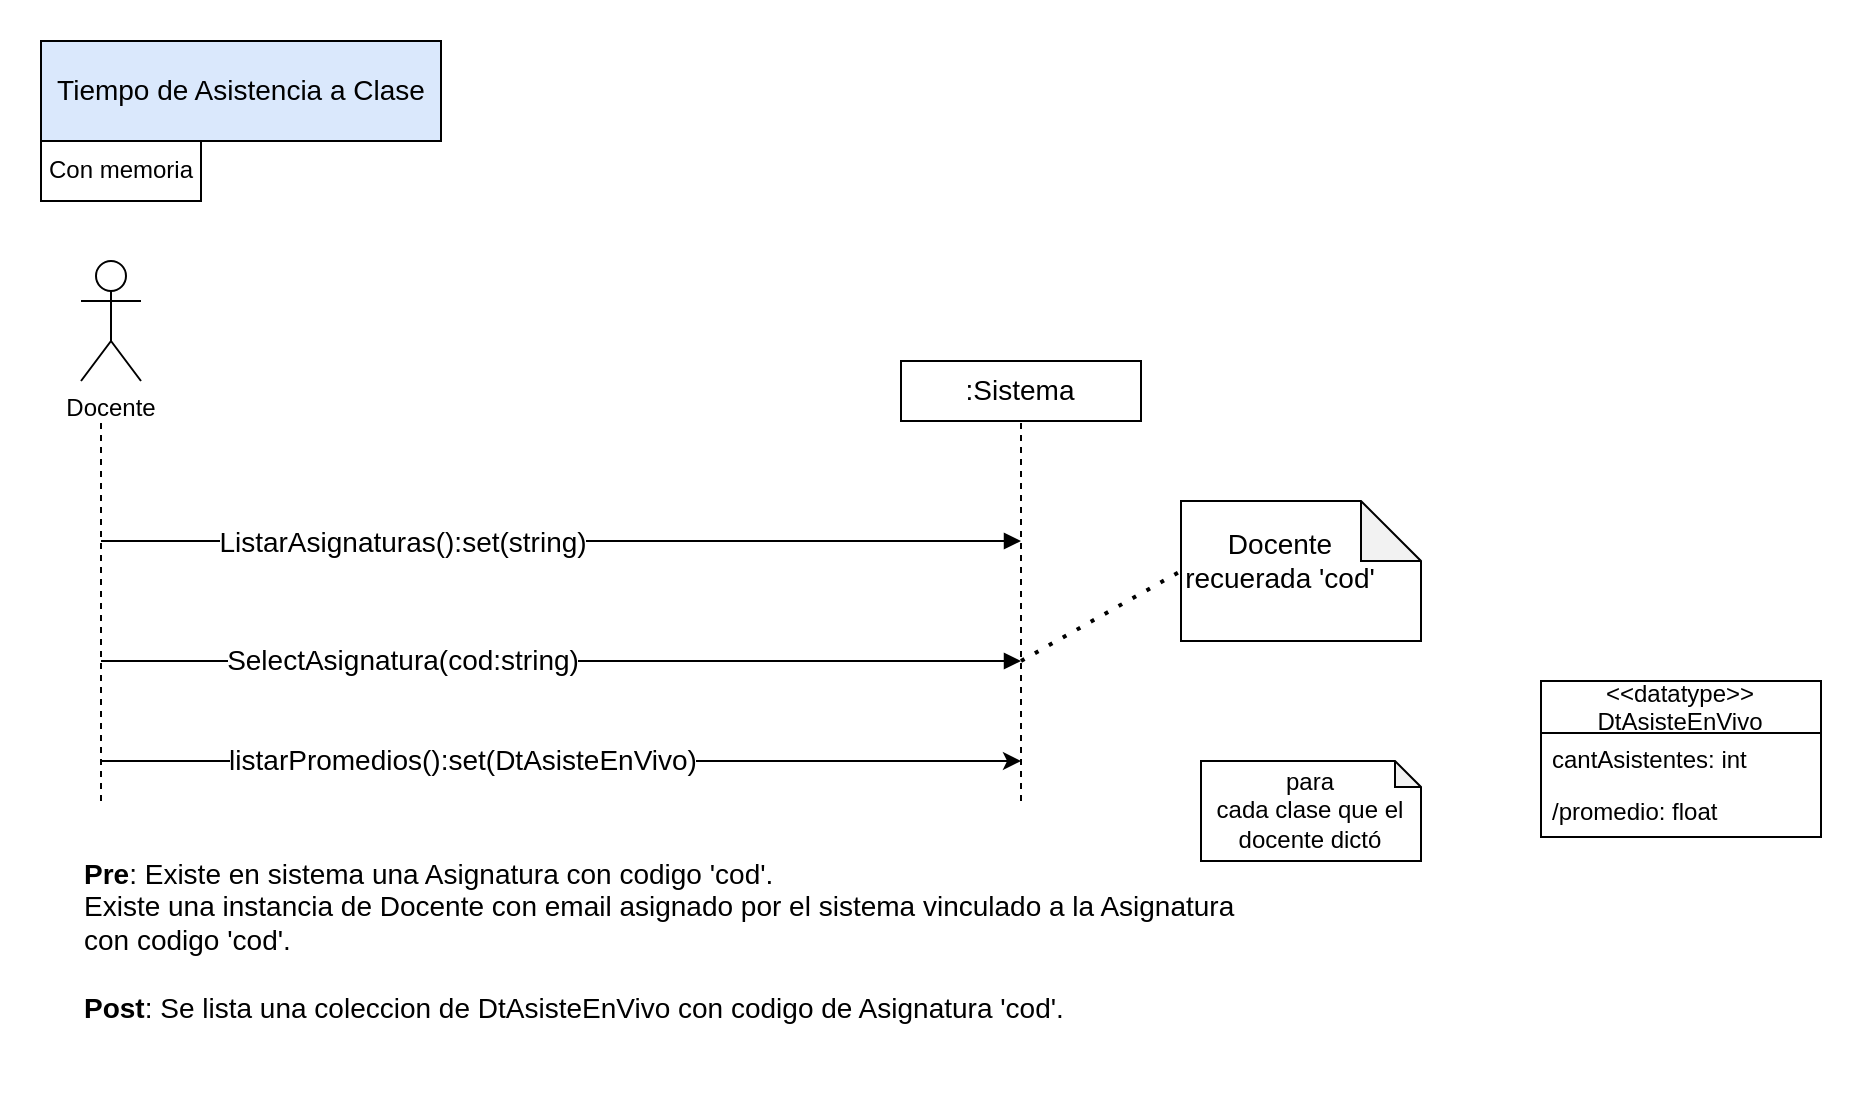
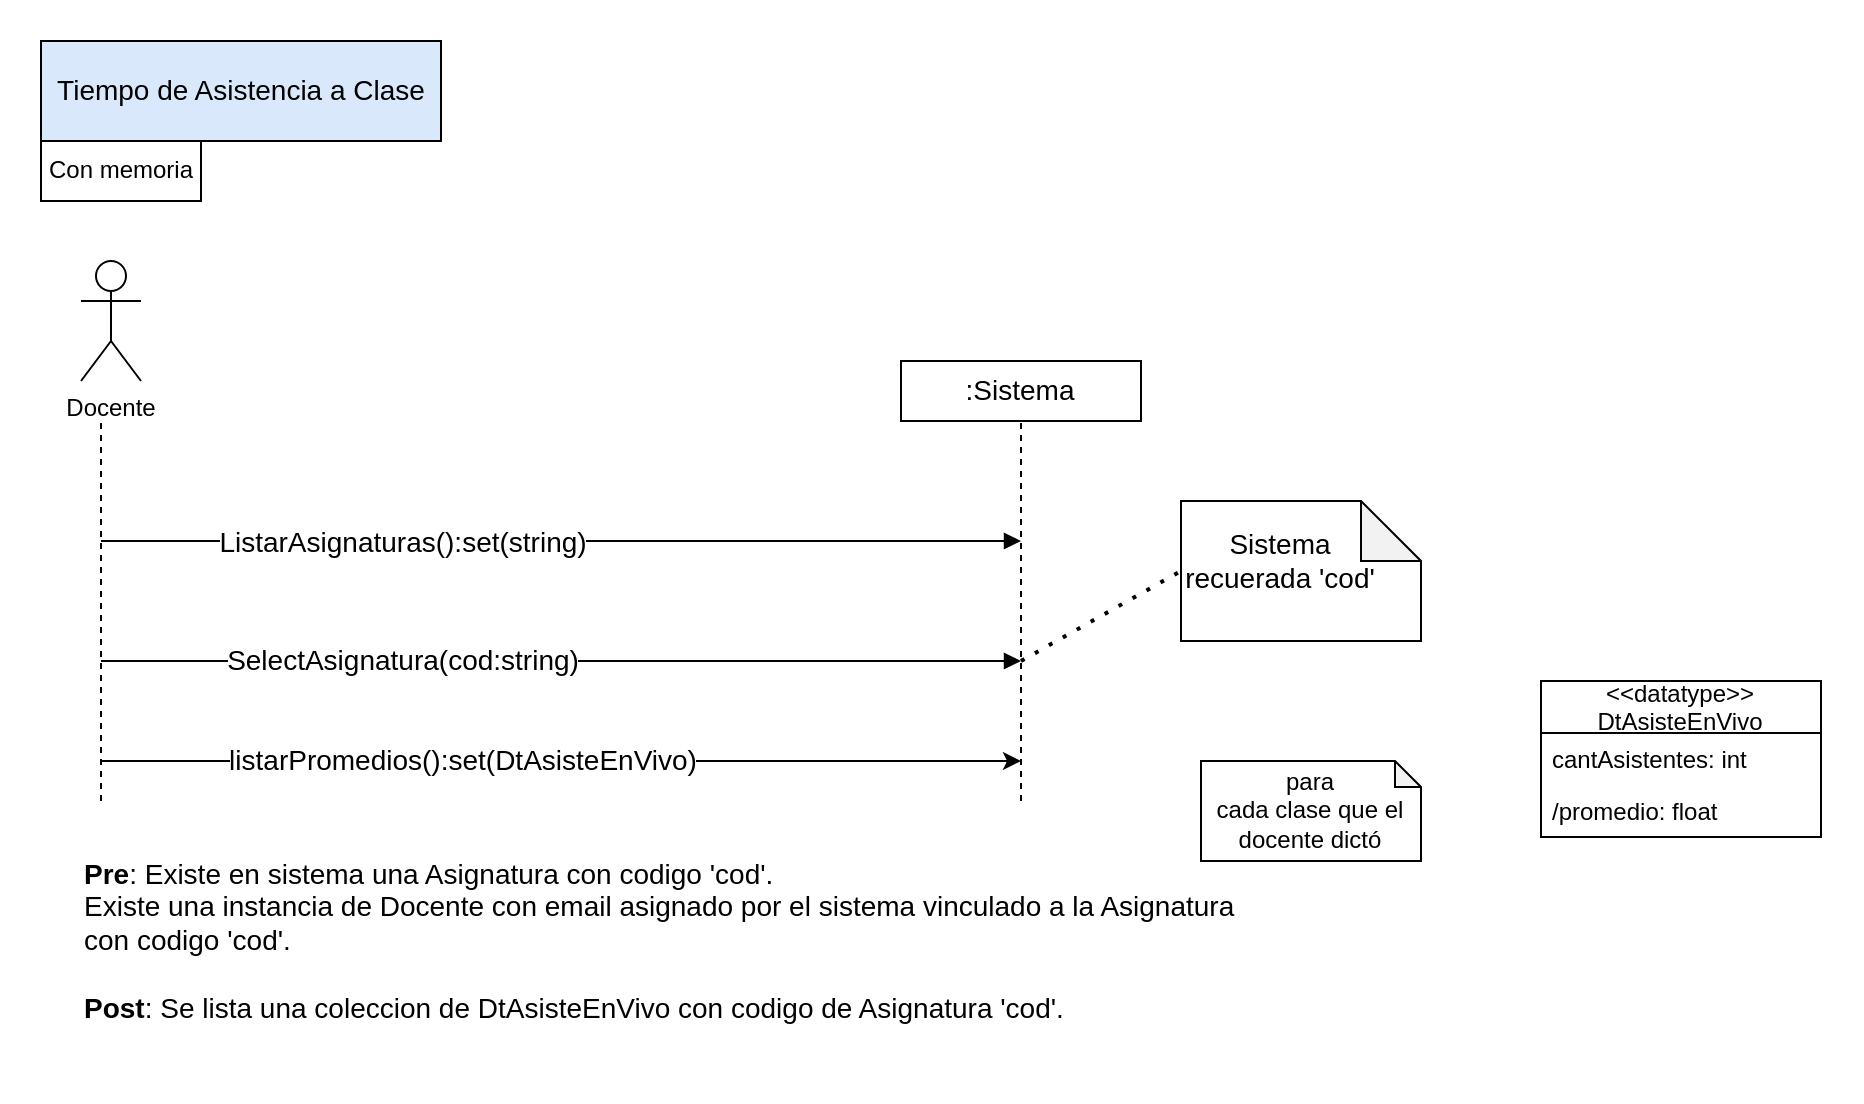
node "Docente recuerada 'cod'": label "Docente recuerada 'cod'" -> "Sistema recuerada 'cod'"
